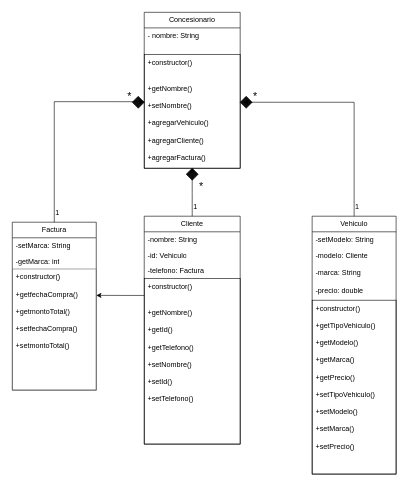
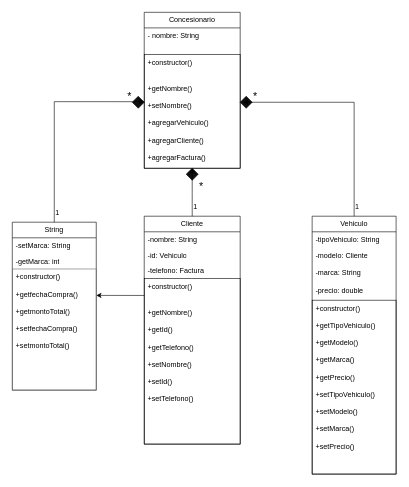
node "Factura": label "Factura" -> "String"
node "-setModelo: String": label "-setModelo: String" -> "-tipoVehiculo: String"
